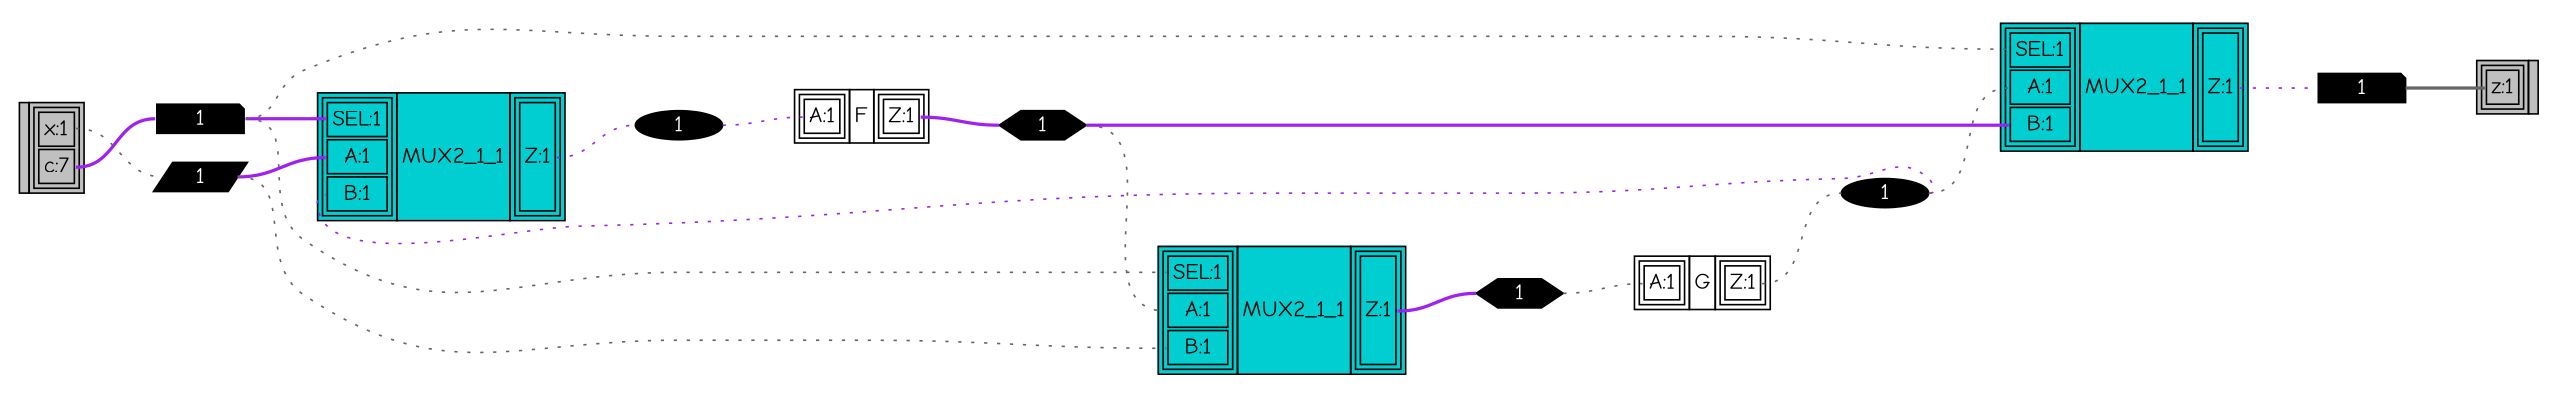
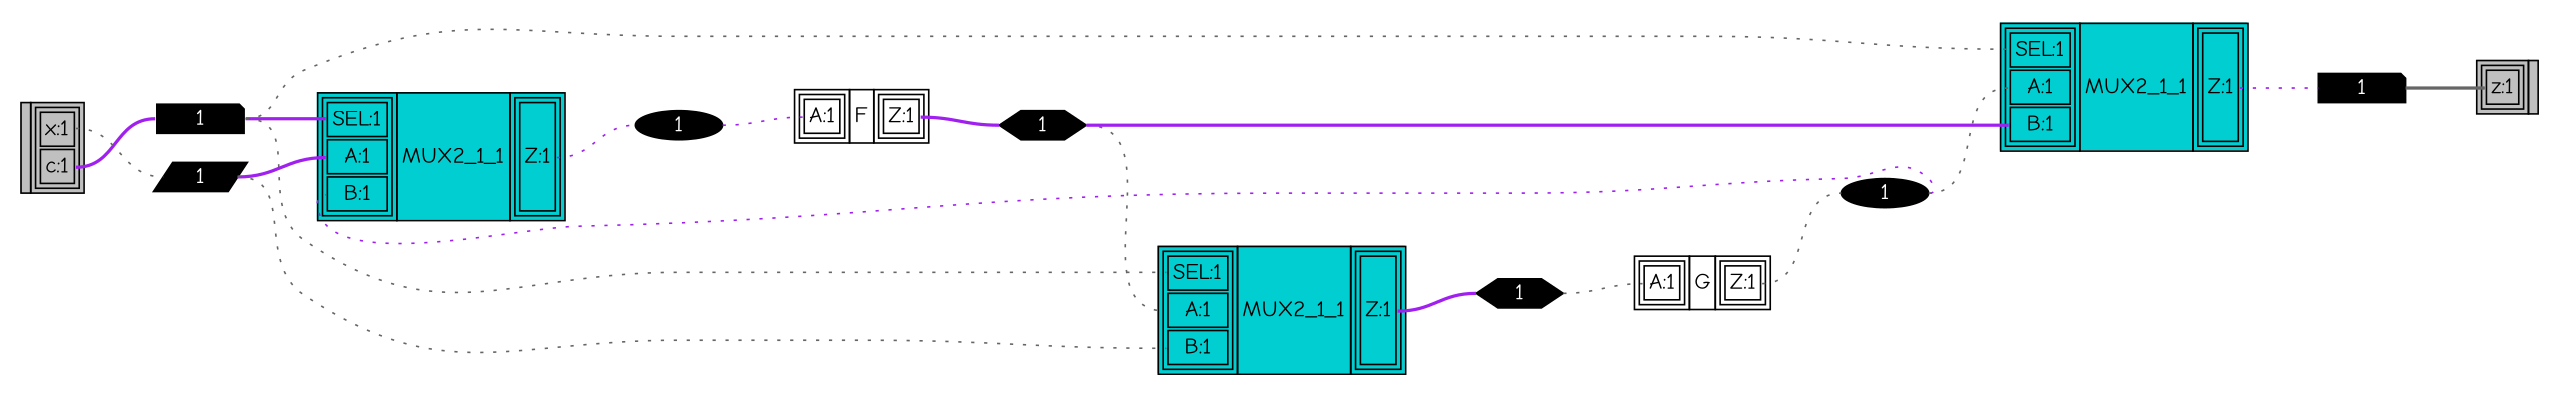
node "x:1": text "c:7" -> "c:1"
